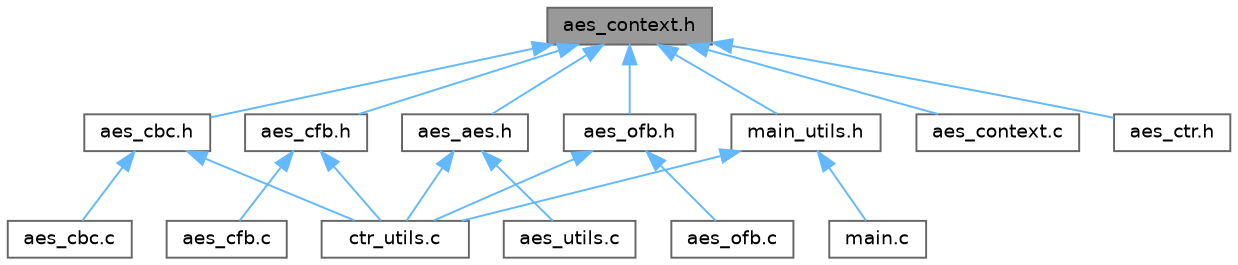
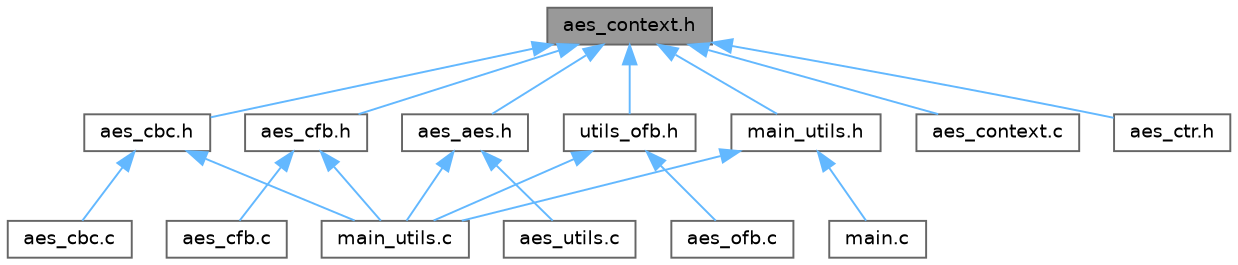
node "aes_ofb.h": label "aes_ofb.h" -> "utils_ofb.h"
node "ctr_utils.c": label "ctr_utils.c" -> "main_utils.c"
